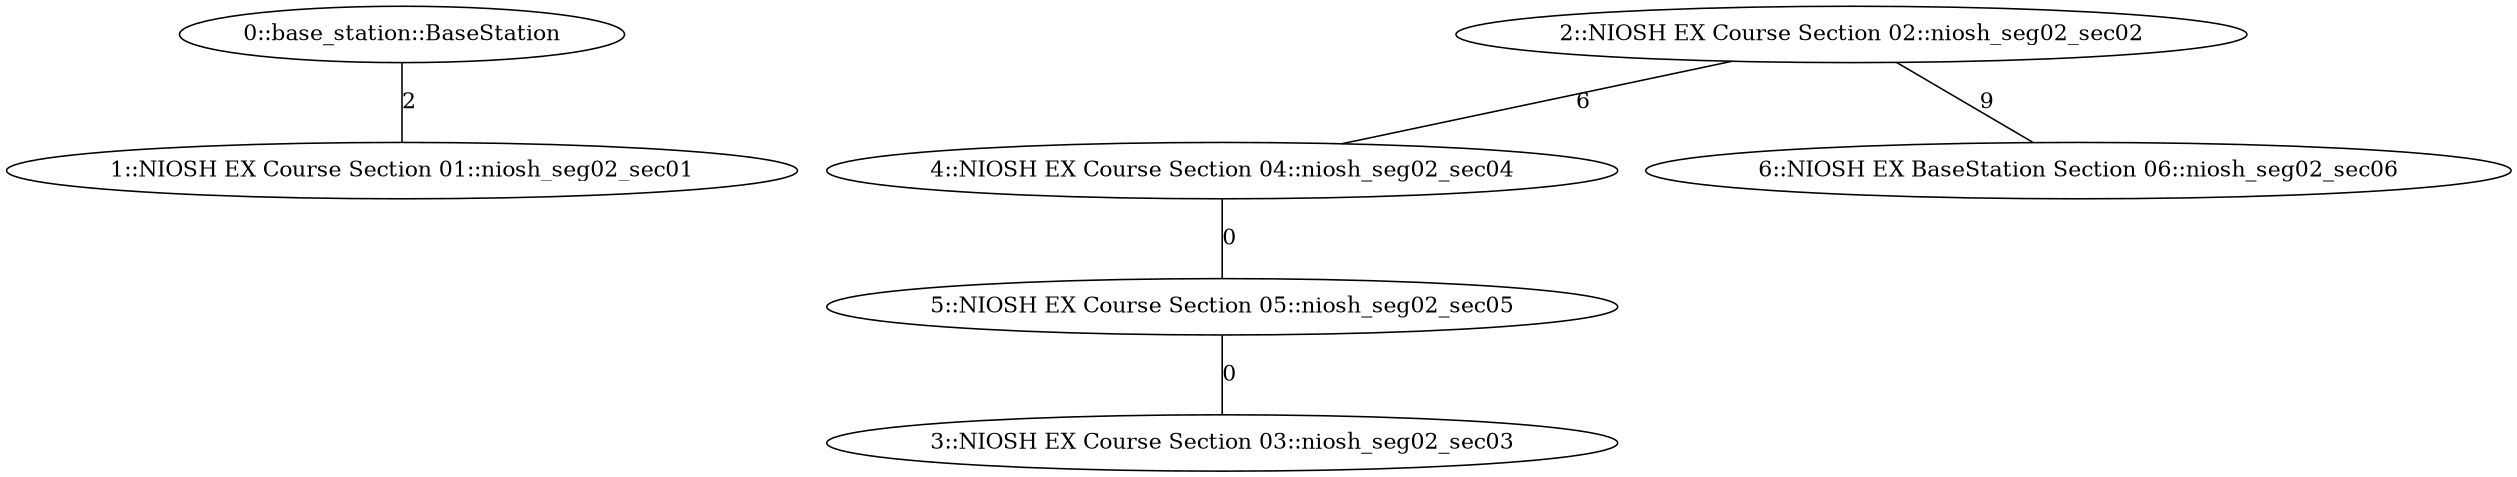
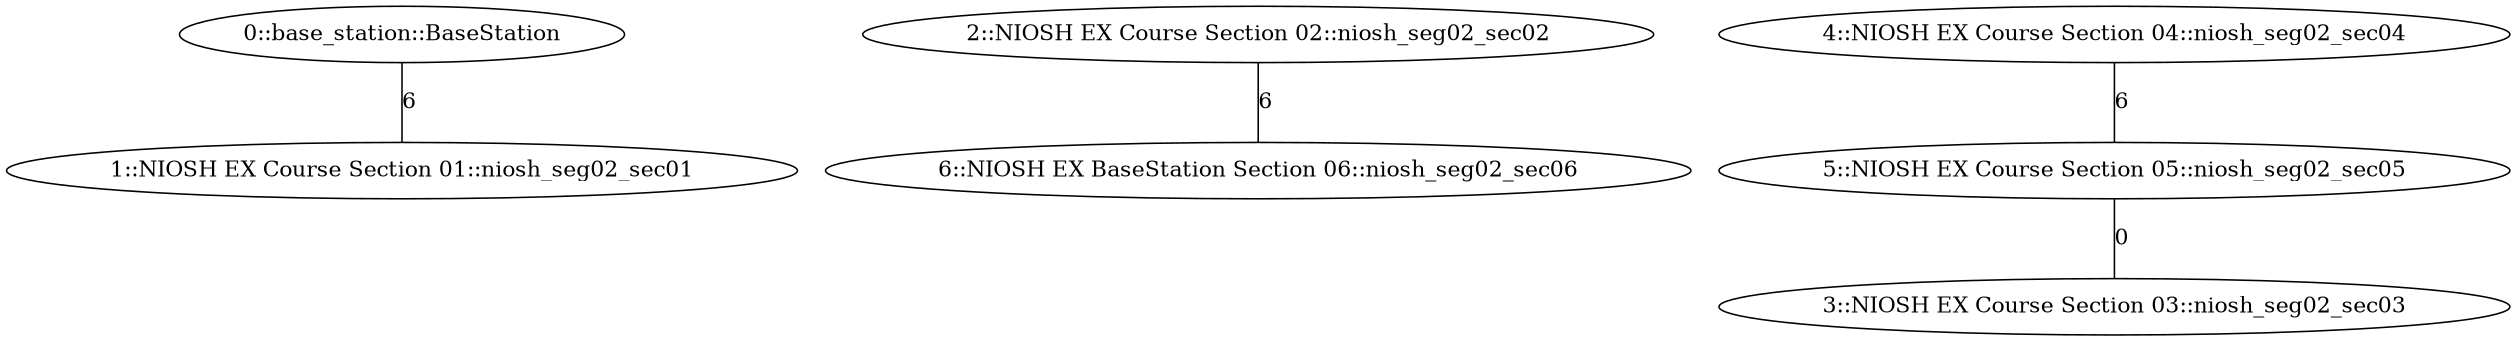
edge "0::base_station::BaseStation" -- "1::NIOSH EX Course Section 01::niosh_seg02_sec01": label "2" -> "6"
edge "2::NIOSH EX Course Section 02::niosh_seg02_sec02" -- "4::NIOSH EX Course Section 04::niosh_seg02_sec04": removed, label "6"
edge "2::NIOSH EX Course Section 02::niosh_seg02_sec02" -- "6::NIOSH EX BaseStation Section 06::niosh_seg02_sec06": label "9" -> "6"
edge "4::NIOSH EX Course Section 04::niosh_seg02_sec04" -- "5::NIOSH EX Course Section 05::niosh_seg02_sec05": label "0" -> "6"
